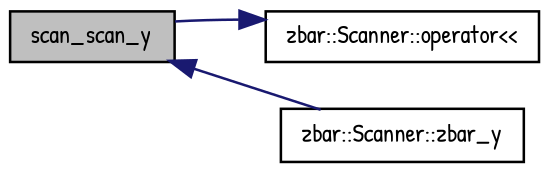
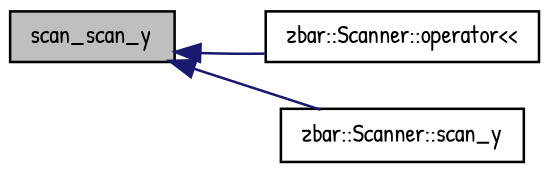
edge "scan_scan_y" -> "zbar::Scanner::operator<<": reversed
node "zbar::Scanner::zbar_y": label "zbar::Scanner::zbar_y" -> "zbar::Scanner::scan_y"
